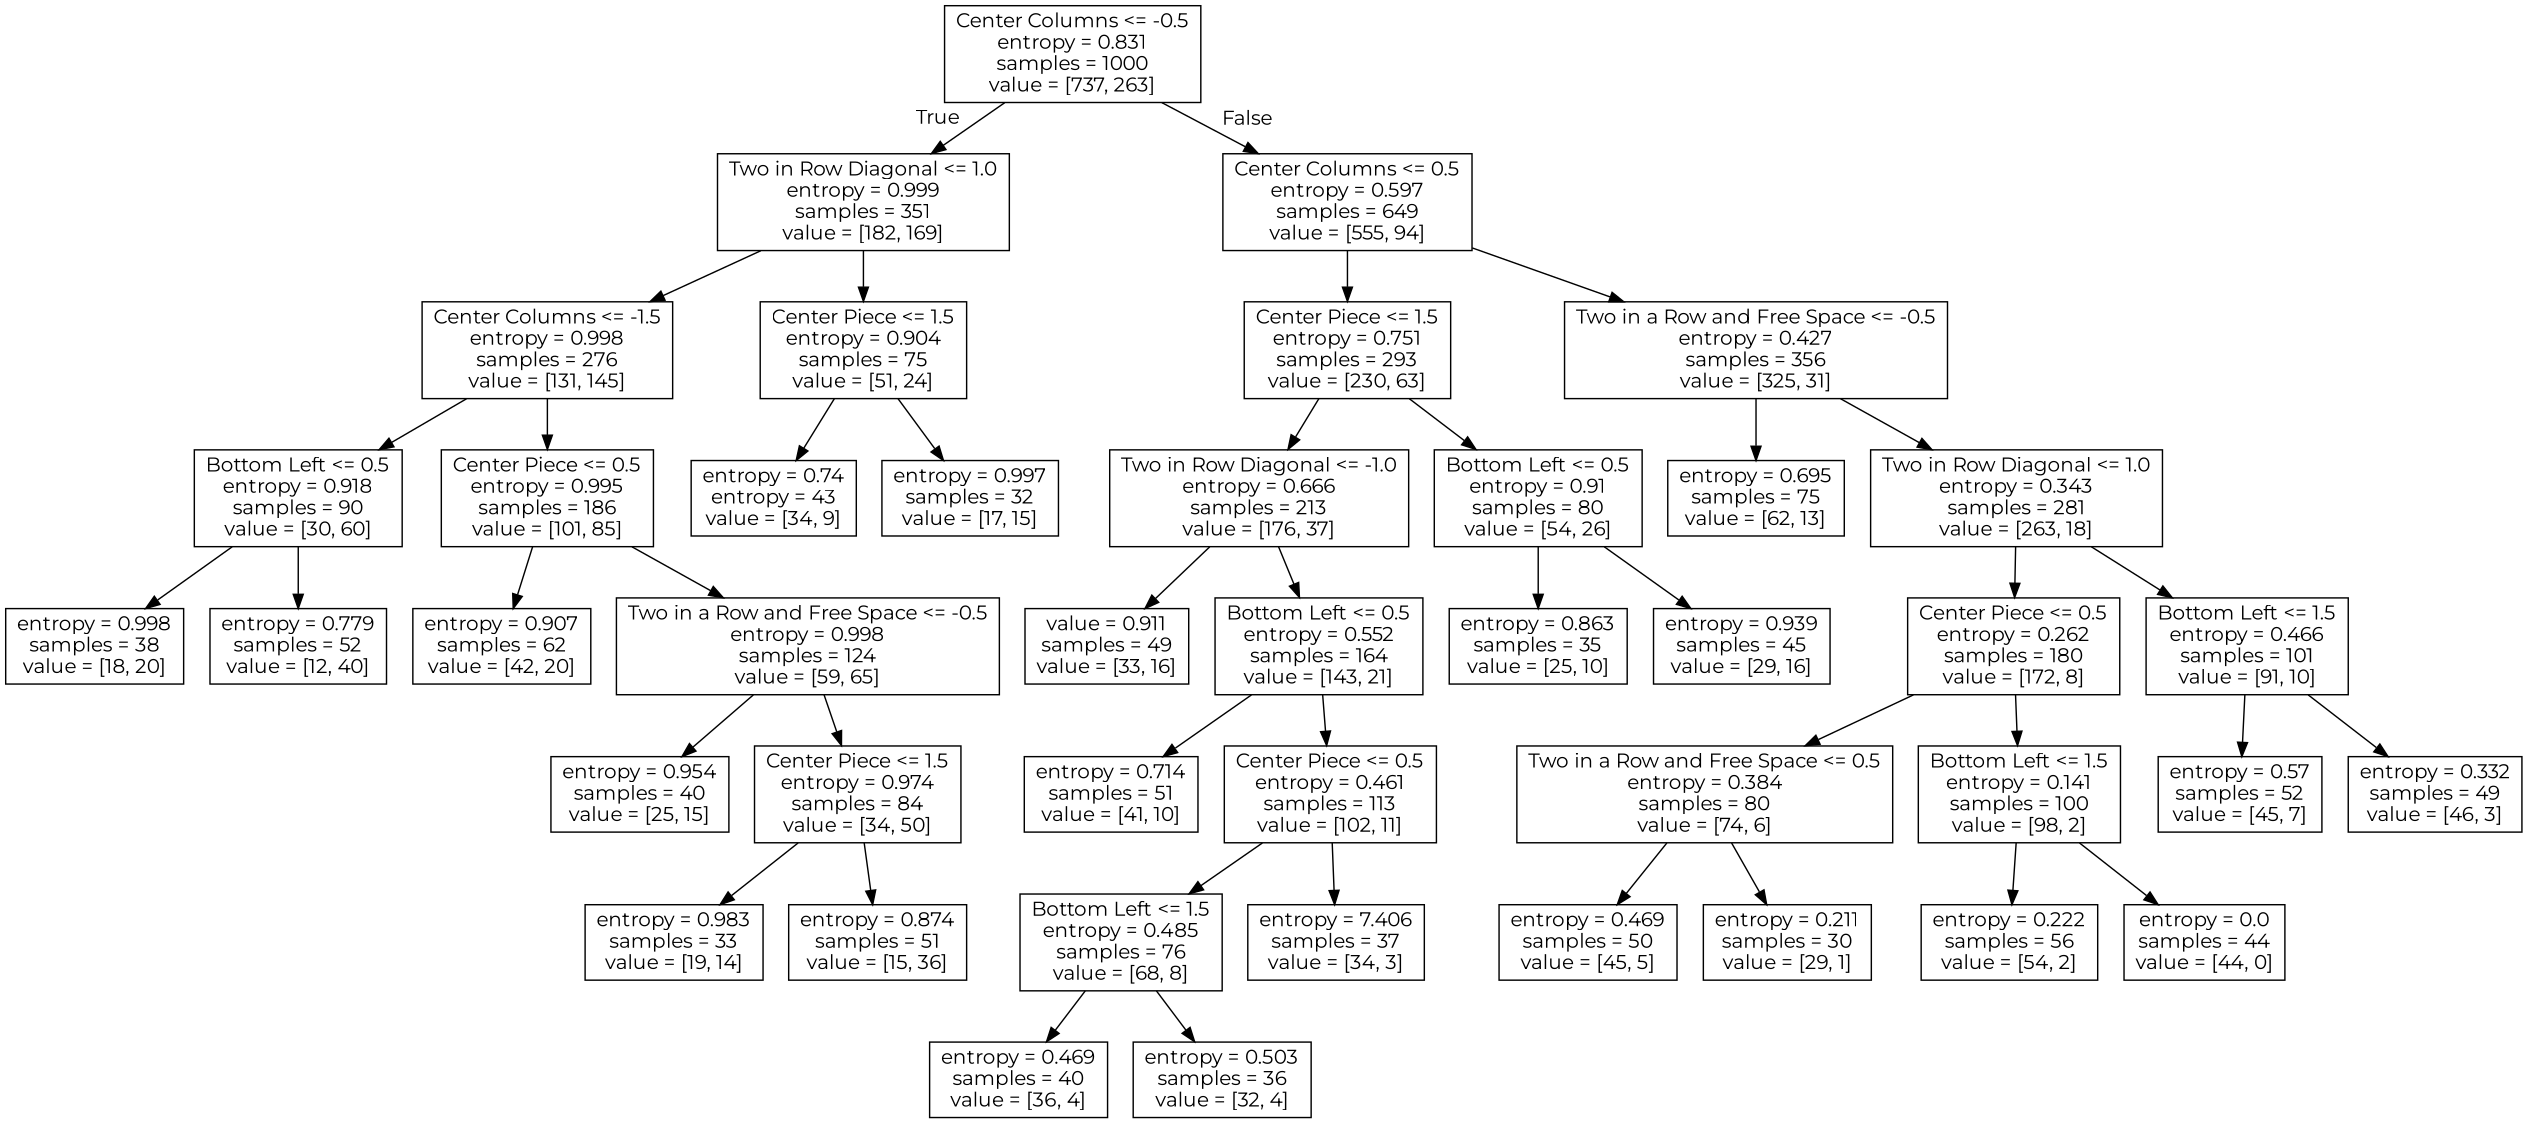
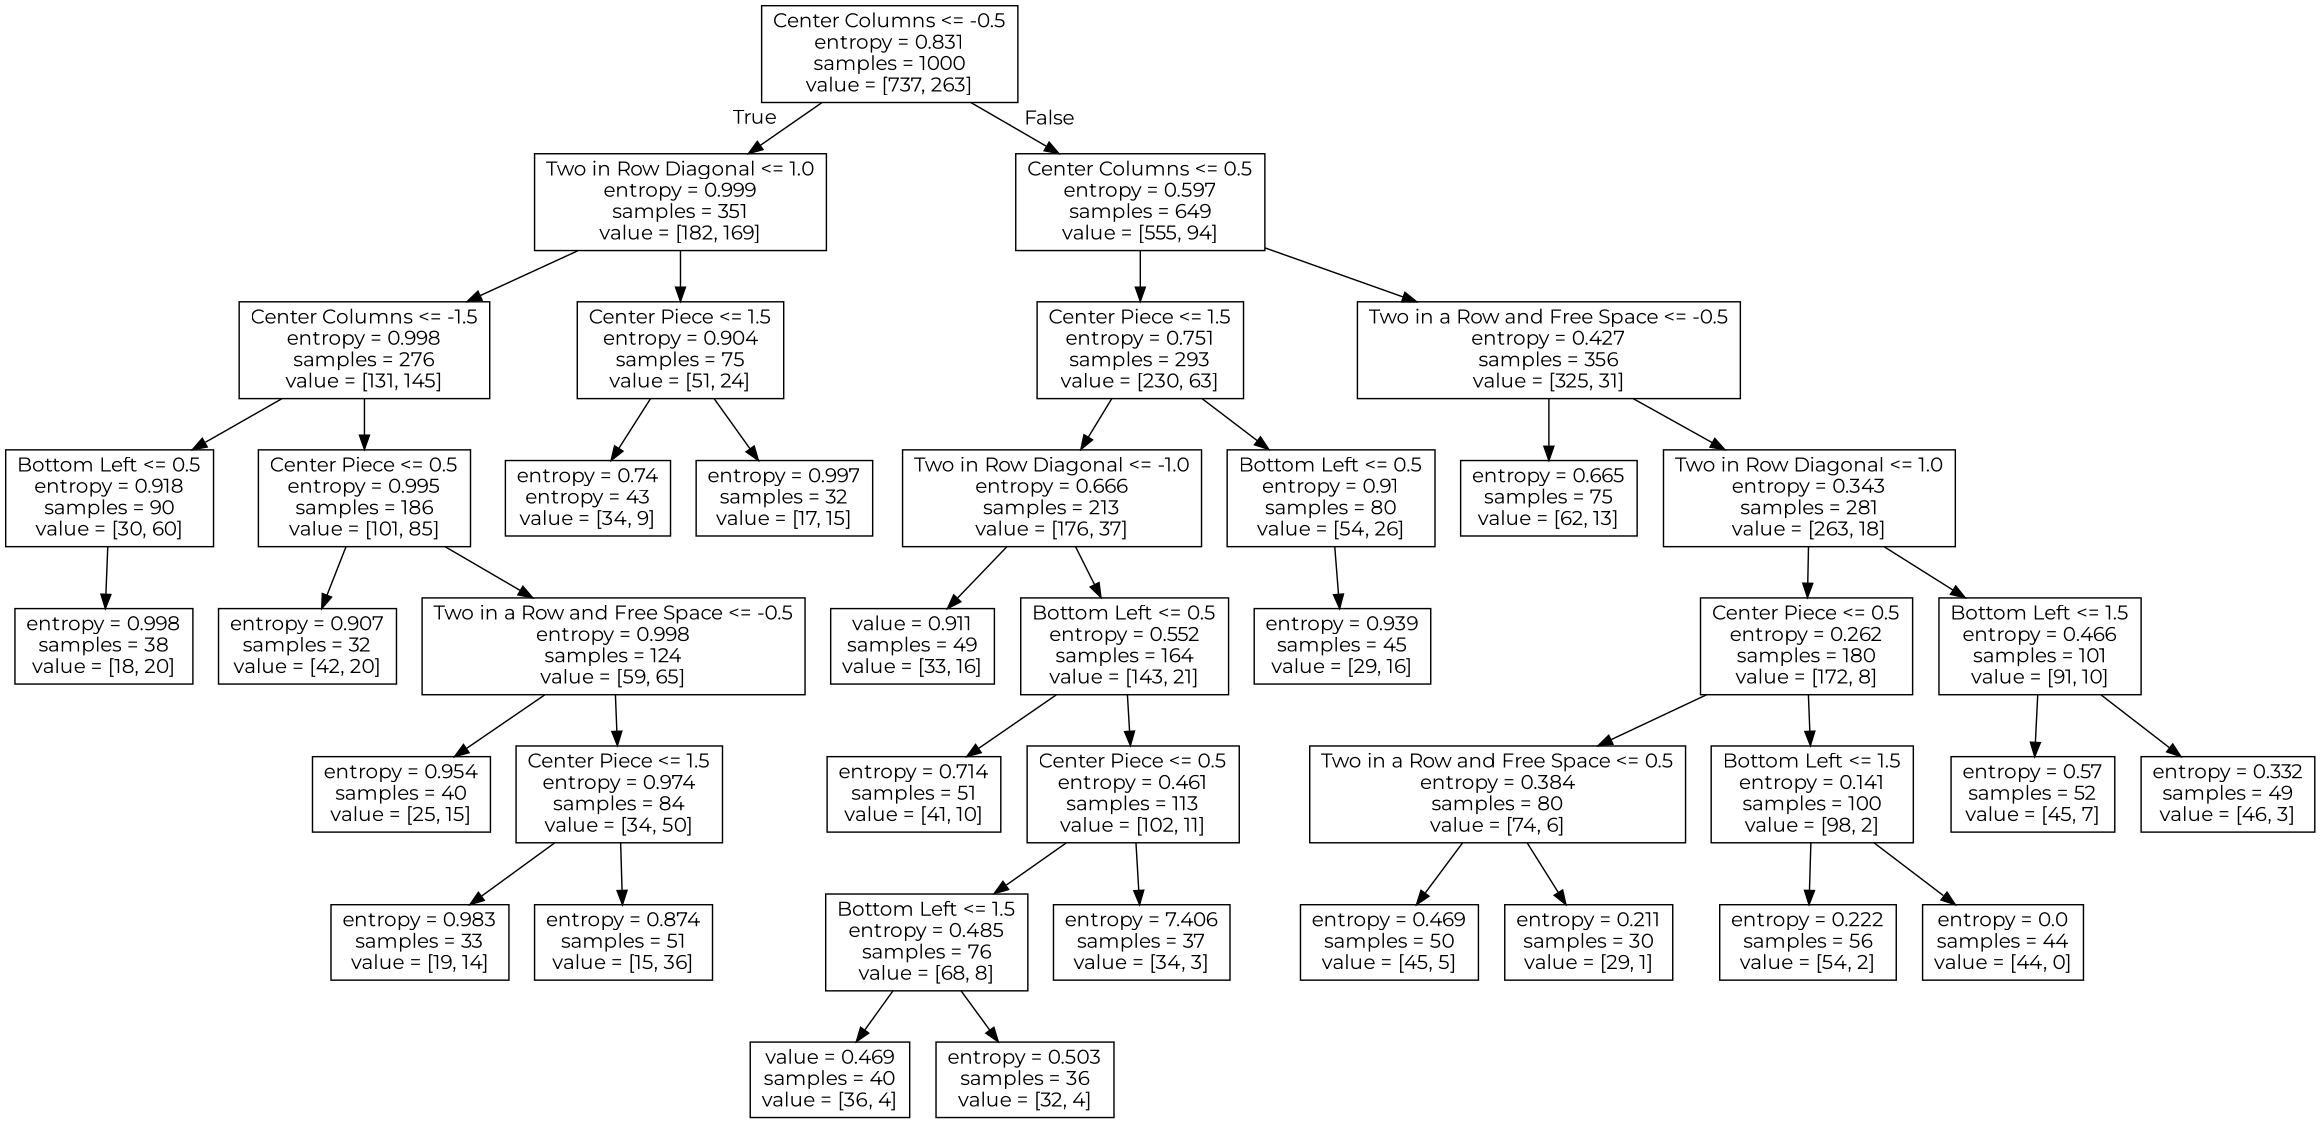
node "entropy = 0.695 samples = 75 value = [62, 13]": label "entropy = 0.695 samples = 75 value = [62, 13]" -> "entropy = 0.665 samples = 75 value = [62, 13]"
node "entropy = 0.779 samples = 52 value = [12, 40]": removed
node "entropy = 0.907 samples = 62 value = [42, 20]": label "entropy = 0.907 samples = 62 value = [42, 20]" -> "entropy = 0.907 samples = 32 value = [42, 20]"
node "entropy = 0.863 samples = 35 value = [25, 10]": removed
node "entropy = 0.469 samples = 40 value = [36, 4]": label "entropy = 0.469 samples = 40 value = [36, 4]" -> "value = 0.469 samples = 40 value = [36, 4]"
